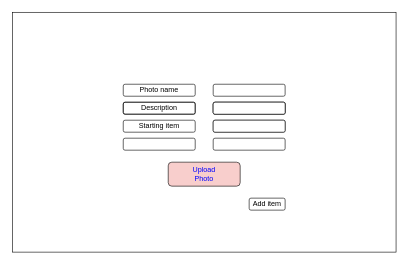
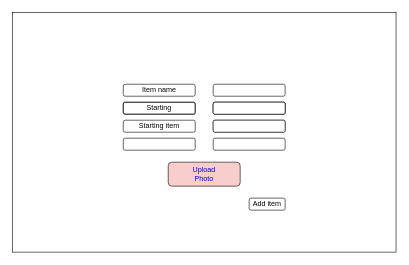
node "Photo name": label "Photo name" -> "Item name"
node "Description": label "Description" -> "Starting"
